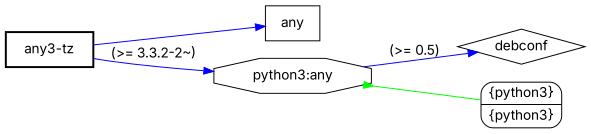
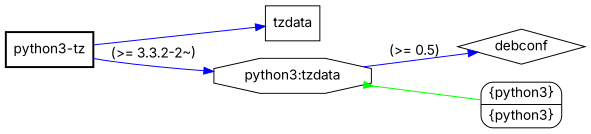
node "any": label "any" -> "tzdata"
node "any3-tz": label "any3-tz" -> "python3-tz"
node "python3:any": label "python3:any" -> "python3:tzdata"
